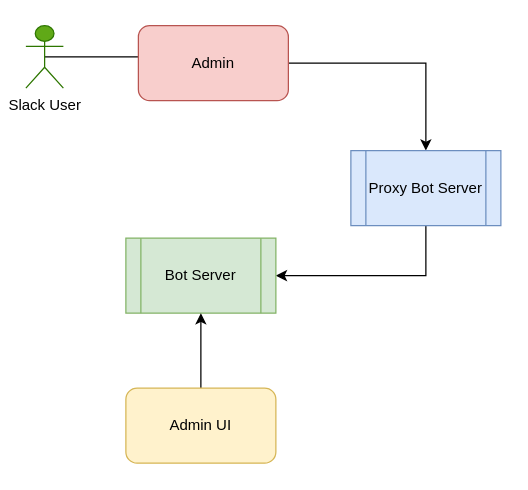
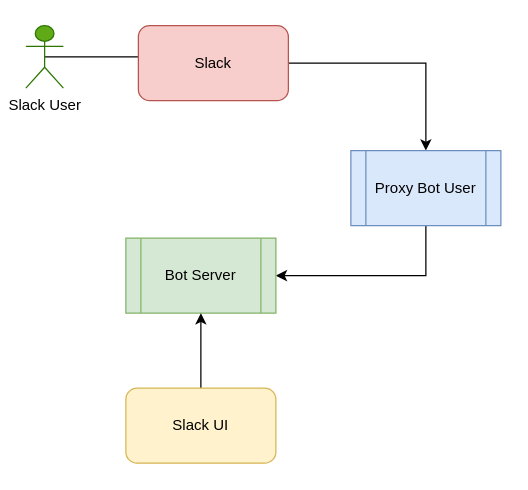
node "Admin": label "Admin" -> "Slack"
node "Proxy Bot Server": label "Proxy Bot Server" -> "Proxy Bot User"
node "Admin UI": label "Admin UI" -> "Slack UI"
